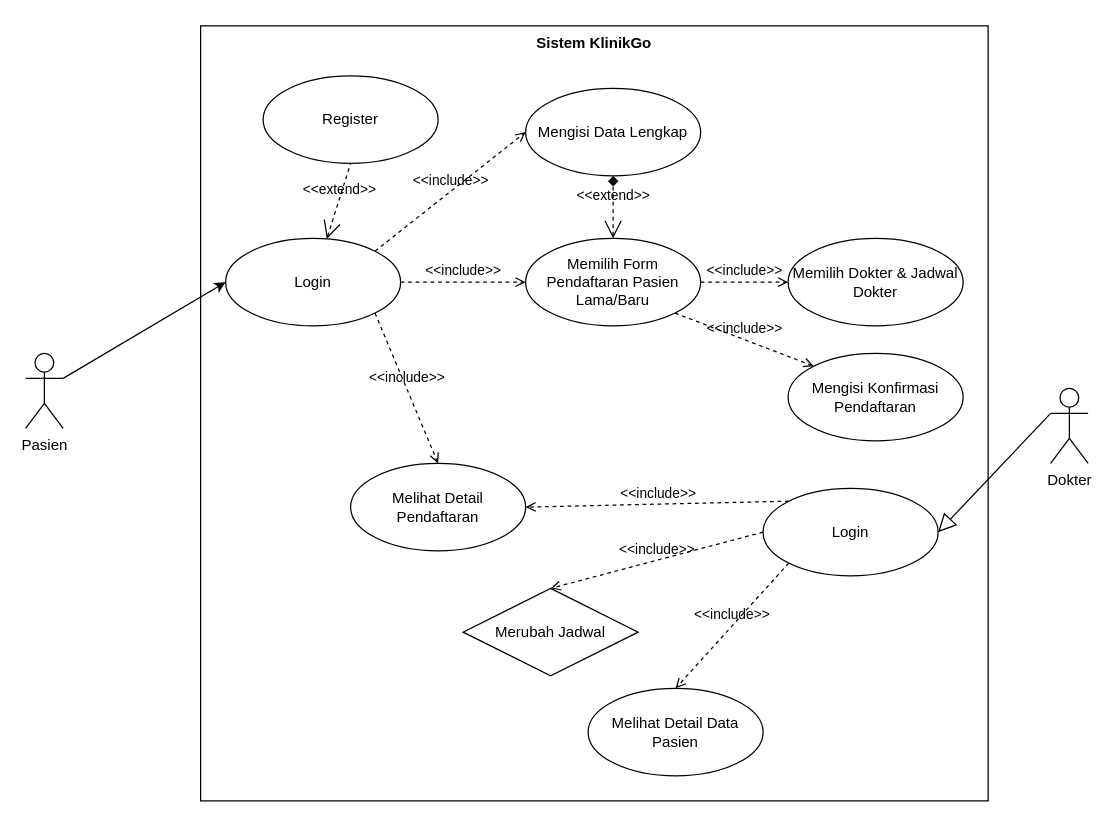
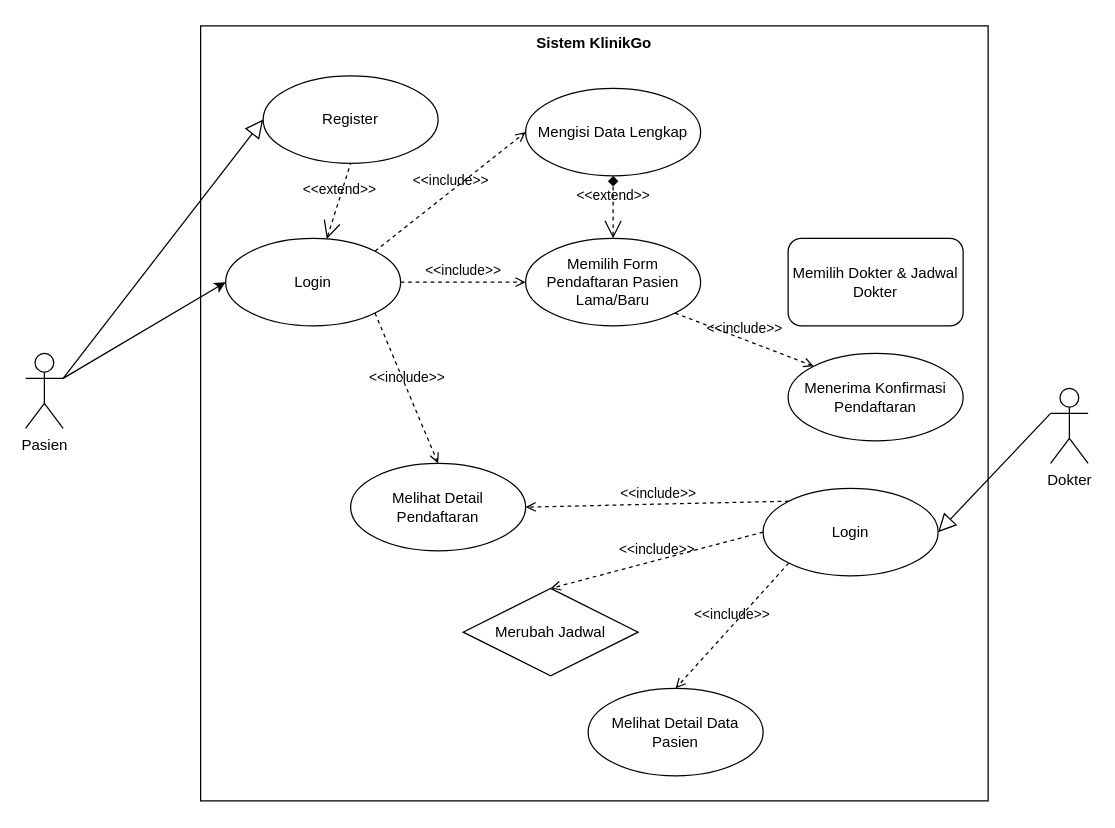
edge "Pasien" -> "Register": added
edge "Memilih Form Pendaftaran Pasien Lama/Baru" -> "Memilih Dokter & Jadwal Dokter": removed, label "<<include>>"
node "Memilih Dokter & Jadwal Dokter": shape ellipse -> rounded rectangle
node "Mengisi Konfirmasi Pendaftaran": label "Mengisi Konfirmasi Pendaftaran" -> "Menerima Konfirmasi Pendaftaran"
